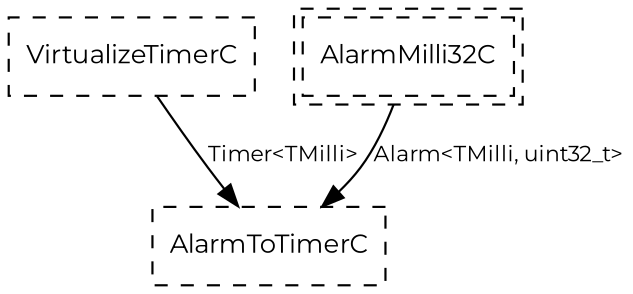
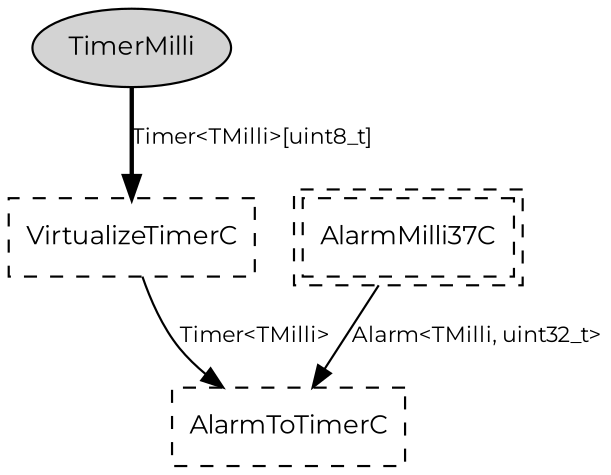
node "TimerMilli": added
node "AlarmMilli32C": label "AlarmMilli32C" -> "AlarmMilli37C"
